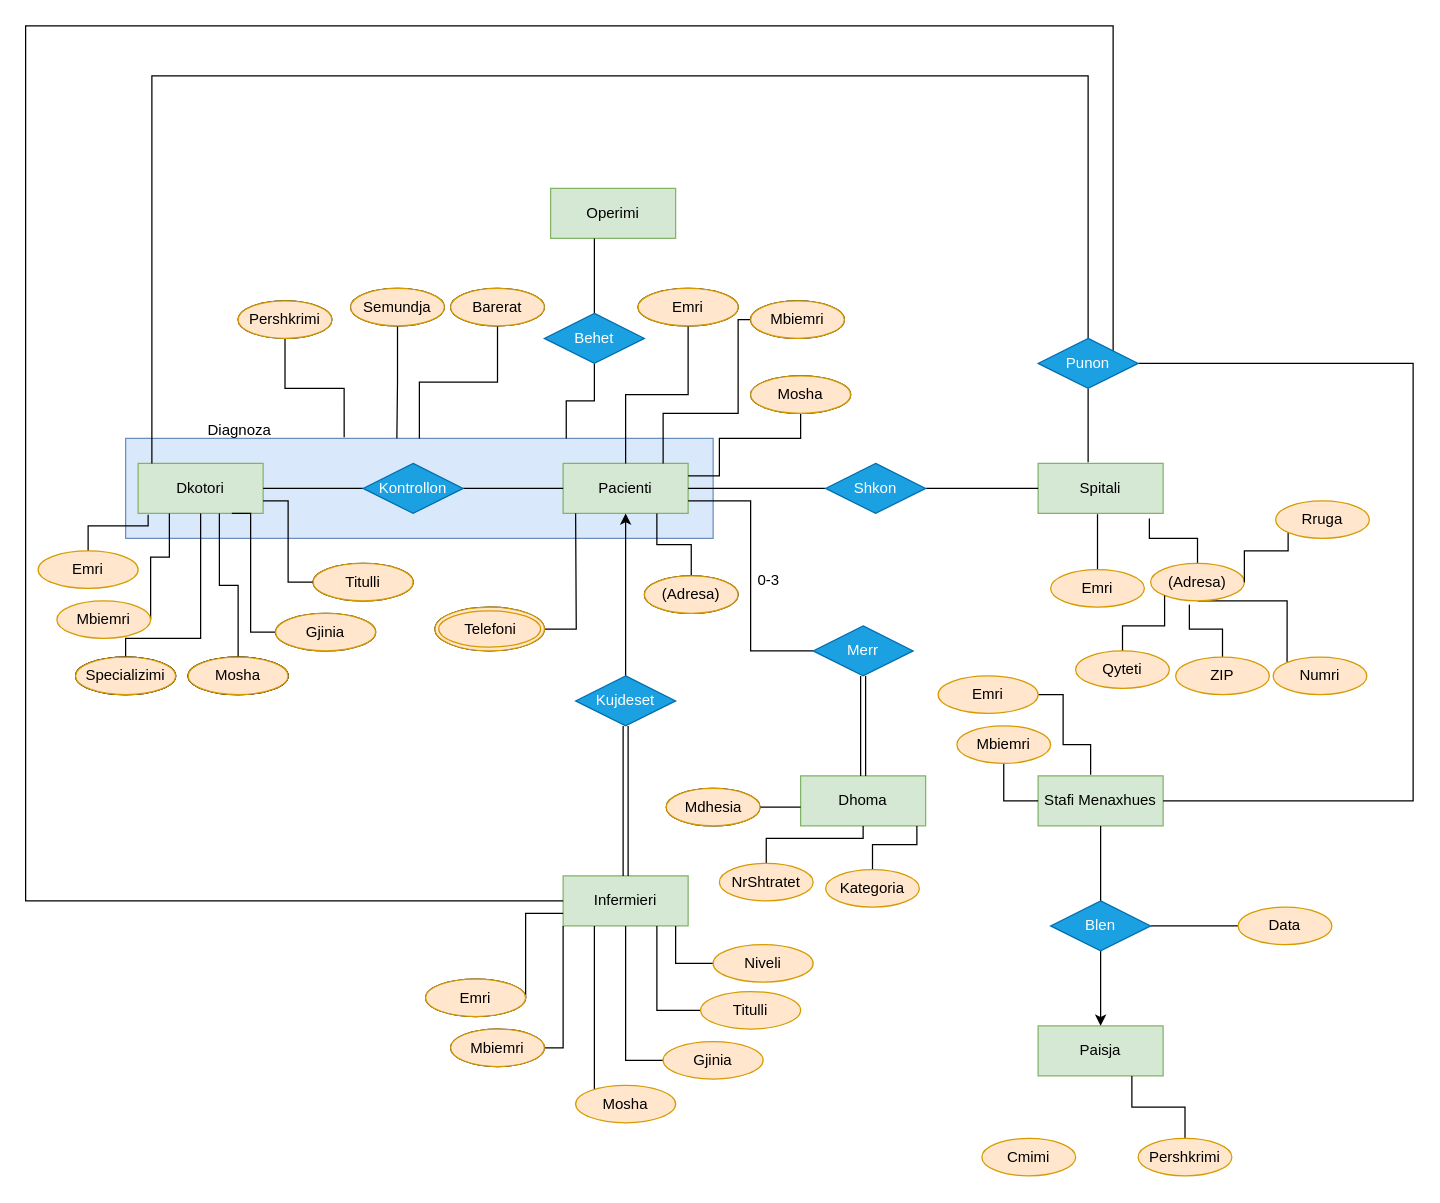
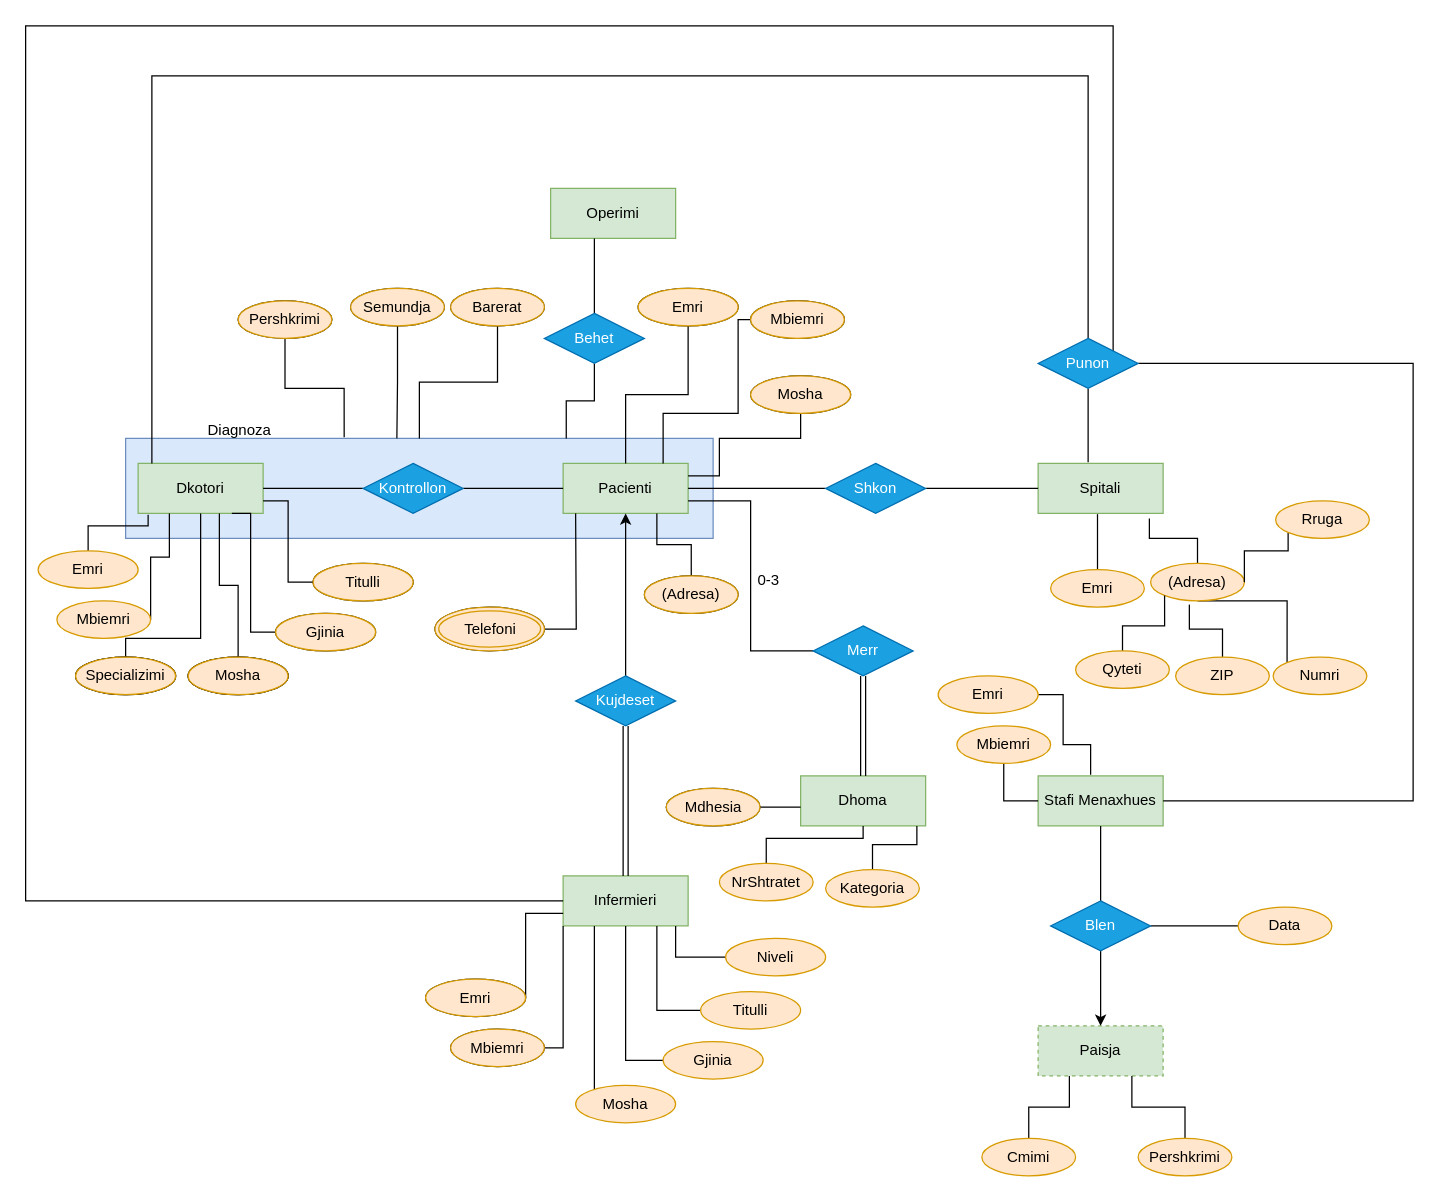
node "Niveli": moved (763, 963) -> (776, 957)
node "Paisja": style solid -> dashed
edge "Paisja" -- "Cmimi": added
